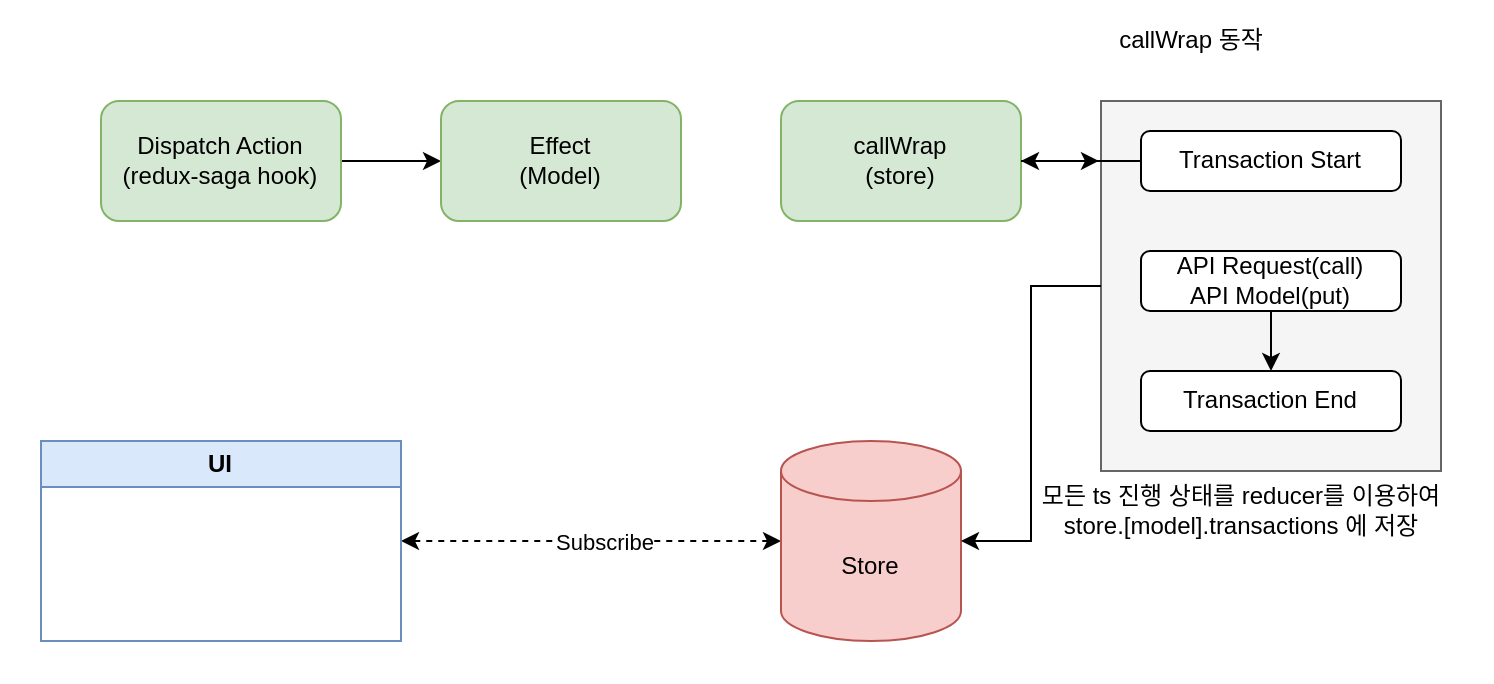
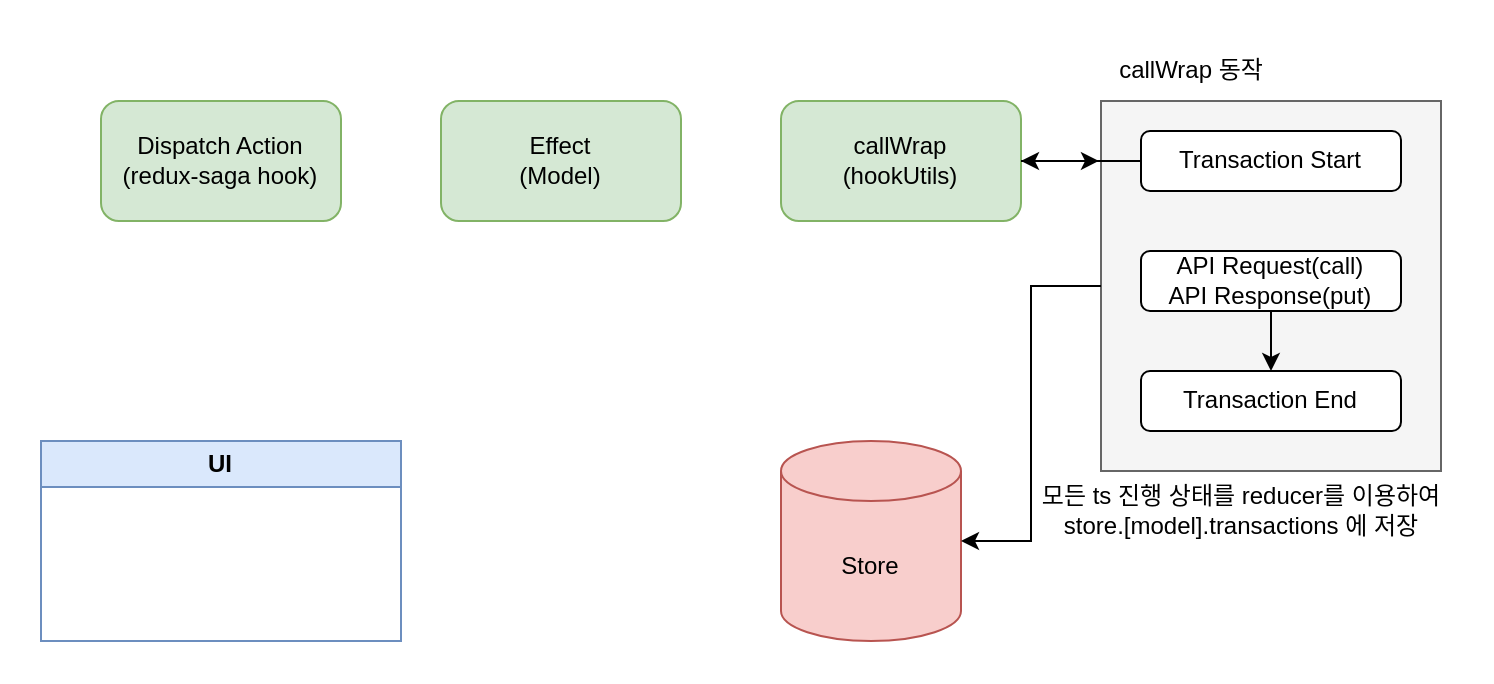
node "callWrap 동작": moved (1191, 41) -> (1191, 71)
edge "Dispatch Action (redux-saga hook)" -> "Effect (Model)": removed
node "callWrap (store)": label "callWrap (store)" -> "callWrap (hookUtils)"
node "API Request(call) API Model(put)": label "API Request(call) API Model(put)" -> "API Request(call) API Response(put)"
edge "UI" -- "Store": removed, label "Subscribe"
